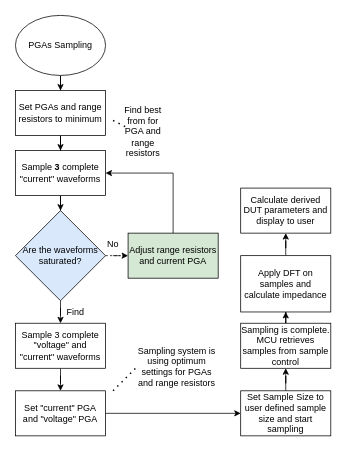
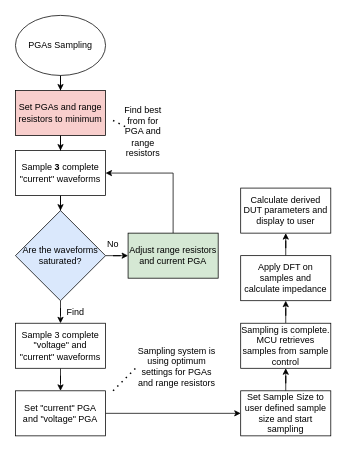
node "Set PGAs and range resistors to minimum": fillcolor #ffffff -> #f8cecc
edge "Are the waveforms saturated?" -> "Adjust range resistors and current PGA": style dashed -> solid
node "Apply DFT on samples and calculate impedance": size 90x56 -> 90x45
